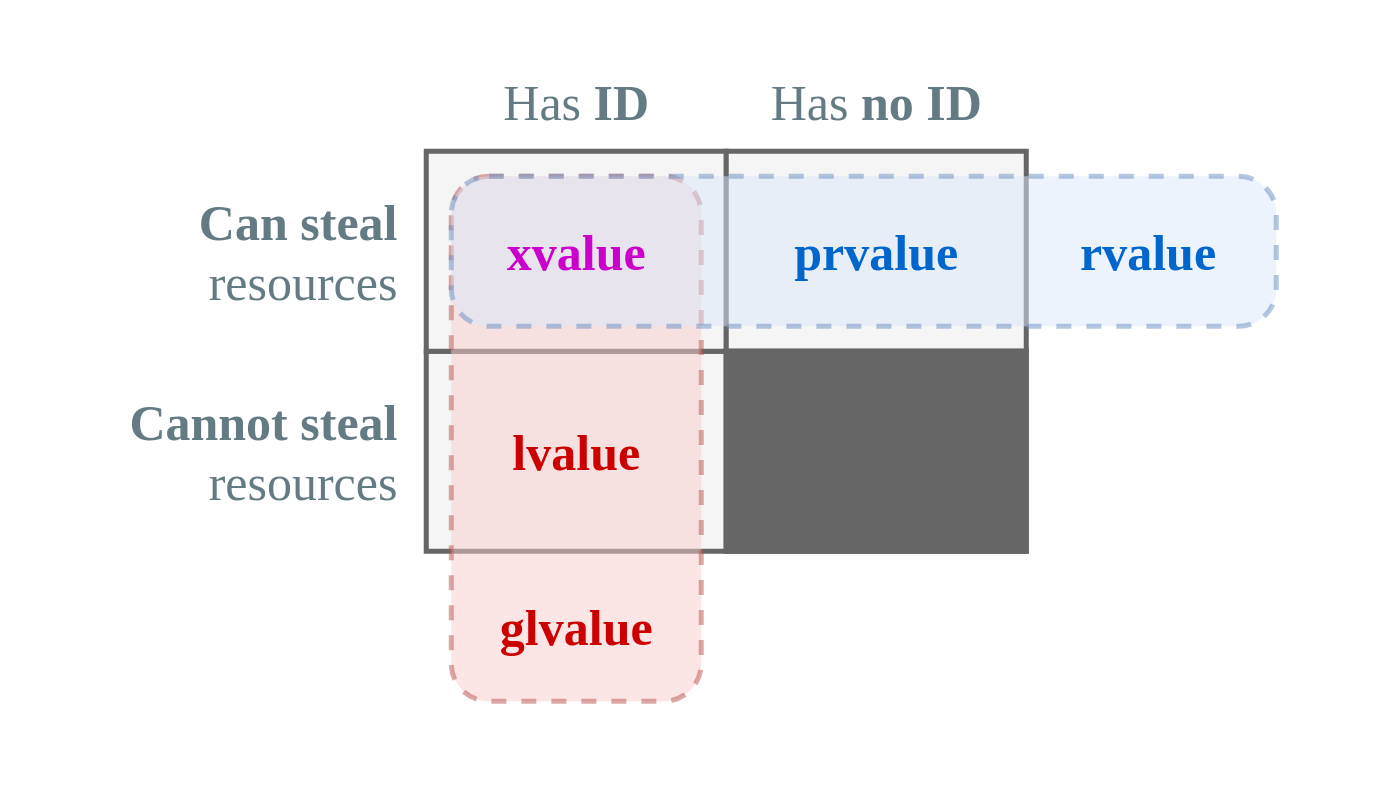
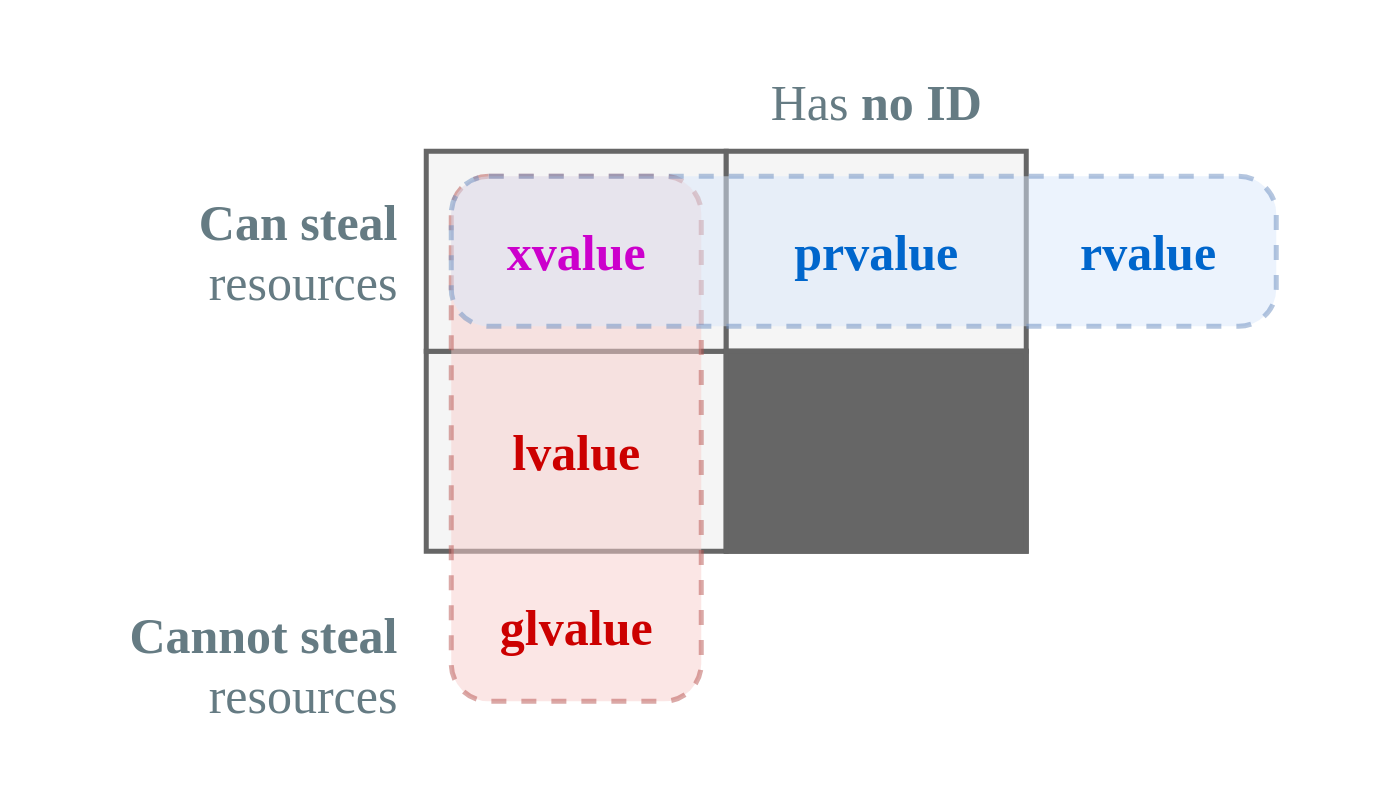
node "Has ID": removed
node "Cannot steal resources": moved (239, 451) -> (239, 664)
